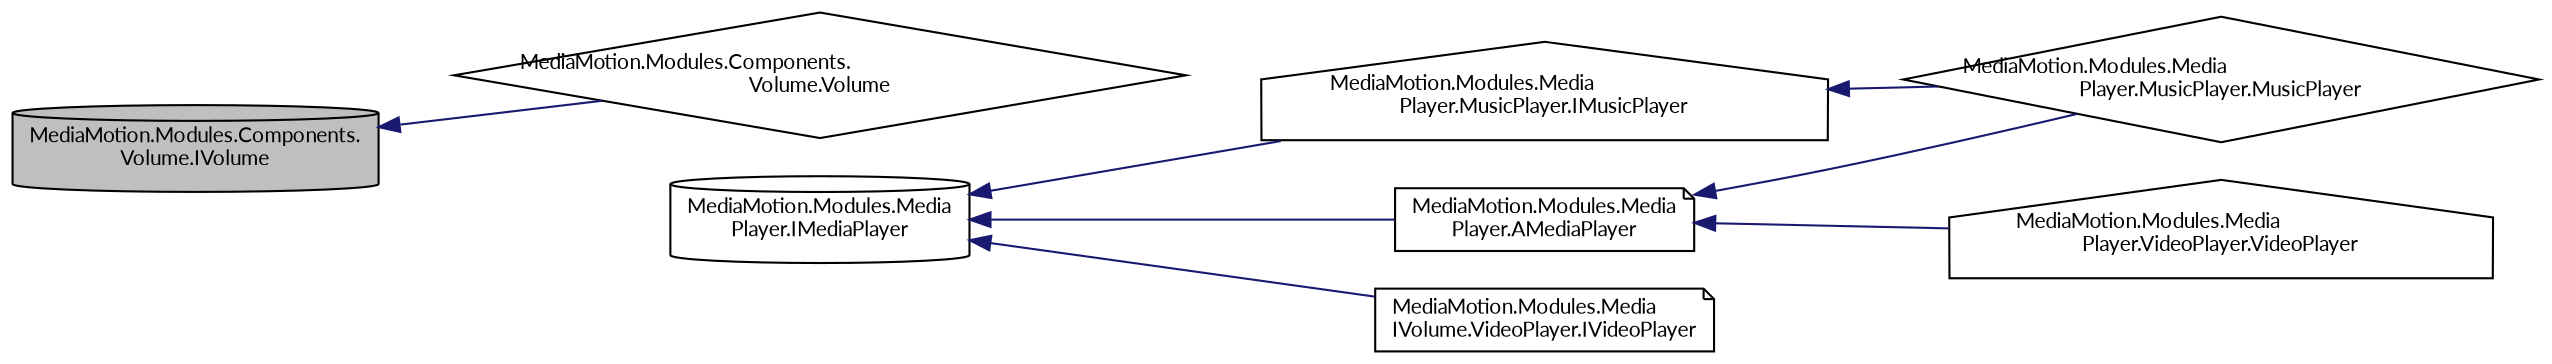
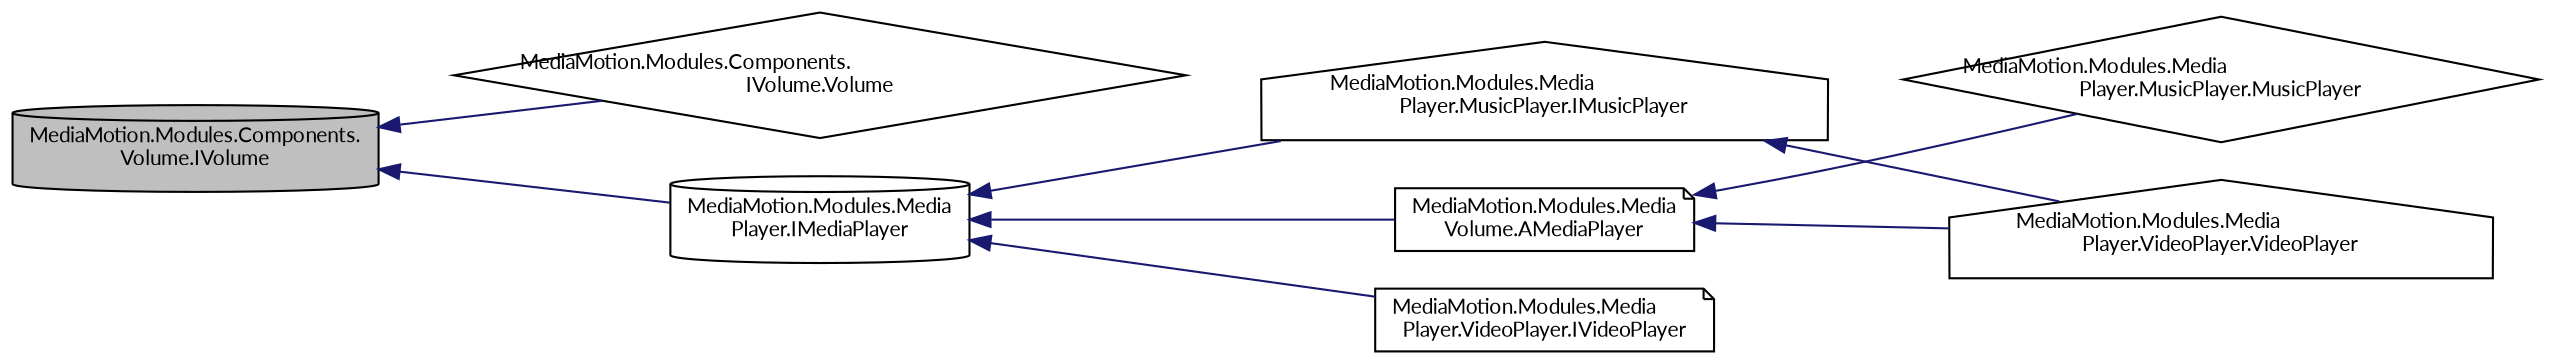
node "MediaMotion.Modules.Components. Volume.Volume": label "MediaMotion.Modules.Components. Volume.Volume" -> "MediaMotion.Modules.Components. IVolume.Volume"
edge "MediaMotion.Modules.Media Player.MusicPlayer.MusicPlayer" -> "MediaMotion.Modules.Media Player.MusicPlayer.IMusicPlayer": now "MediaMotion.Modules.Media Player.VideoPlayer.VideoPlayer" -> "MediaMotion.Modules.Media Player.MusicPlayer.IMusicPlayer"
edge "MediaMotion.Modules.Media Player.IMediaPlayer" -> "MediaMotion.Modules.Components. Volume.IVolume": added
node "MediaMotion.Modules.Media Player.AMediaPlayer": label "MediaMotion.Modules.Media Player.AMediaPlayer" -> "MediaMotion.Modules.Media Volume.AMediaPlayer"
node "MediaMotion.Modules.Media IVolume.VideoPlayer.IVideoPlayer": label "MediaMotion.Modules.Media IVolume.VideoPlayer.IVideoPlayer" -> "MediaMotion.Modules.Media Player.VideoPlayer.IVideoPlayer"
